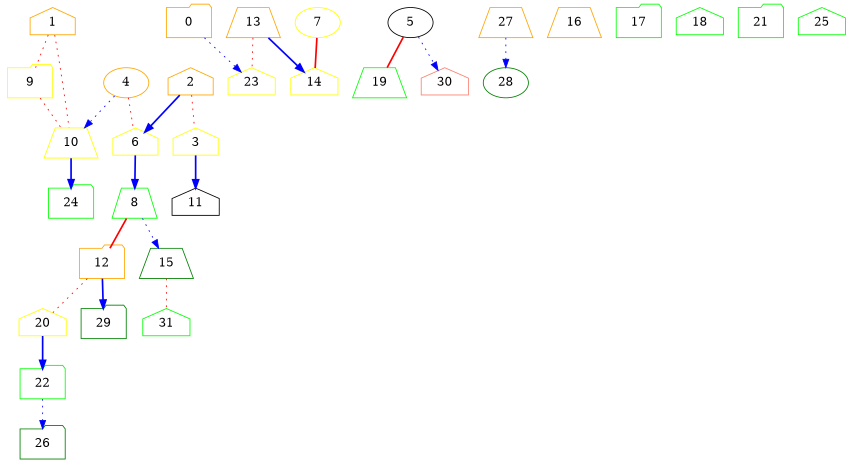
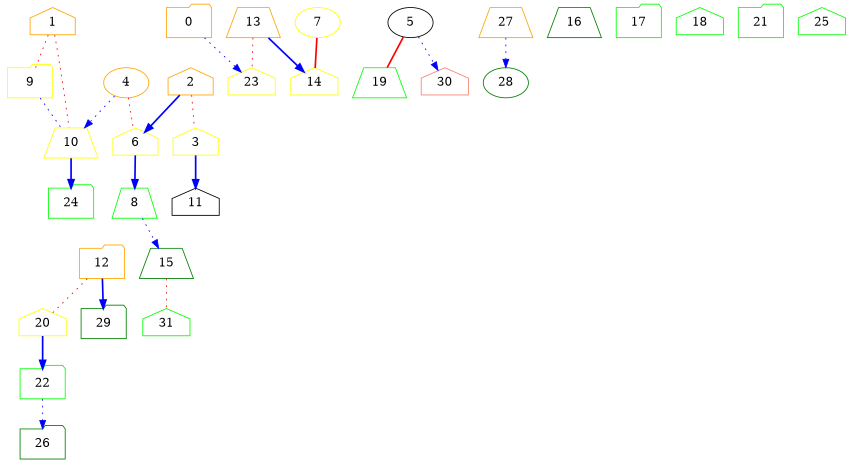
node "16": color #ffa500 -> #008000
edge "9" -- "10": color red -> blue
edge "8" -- "12": removed
